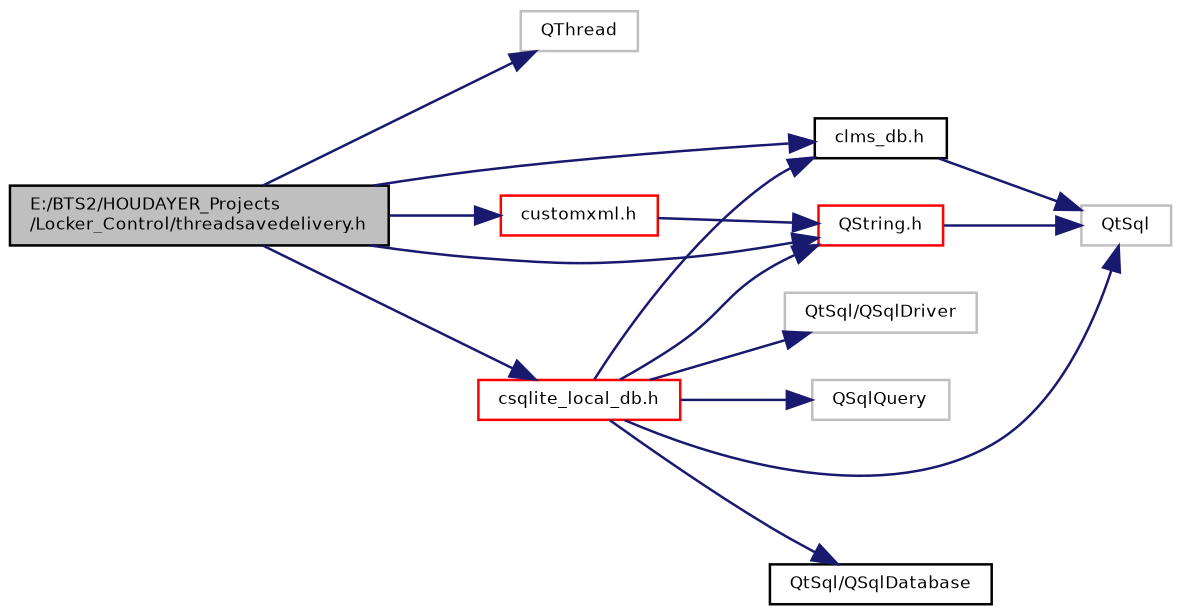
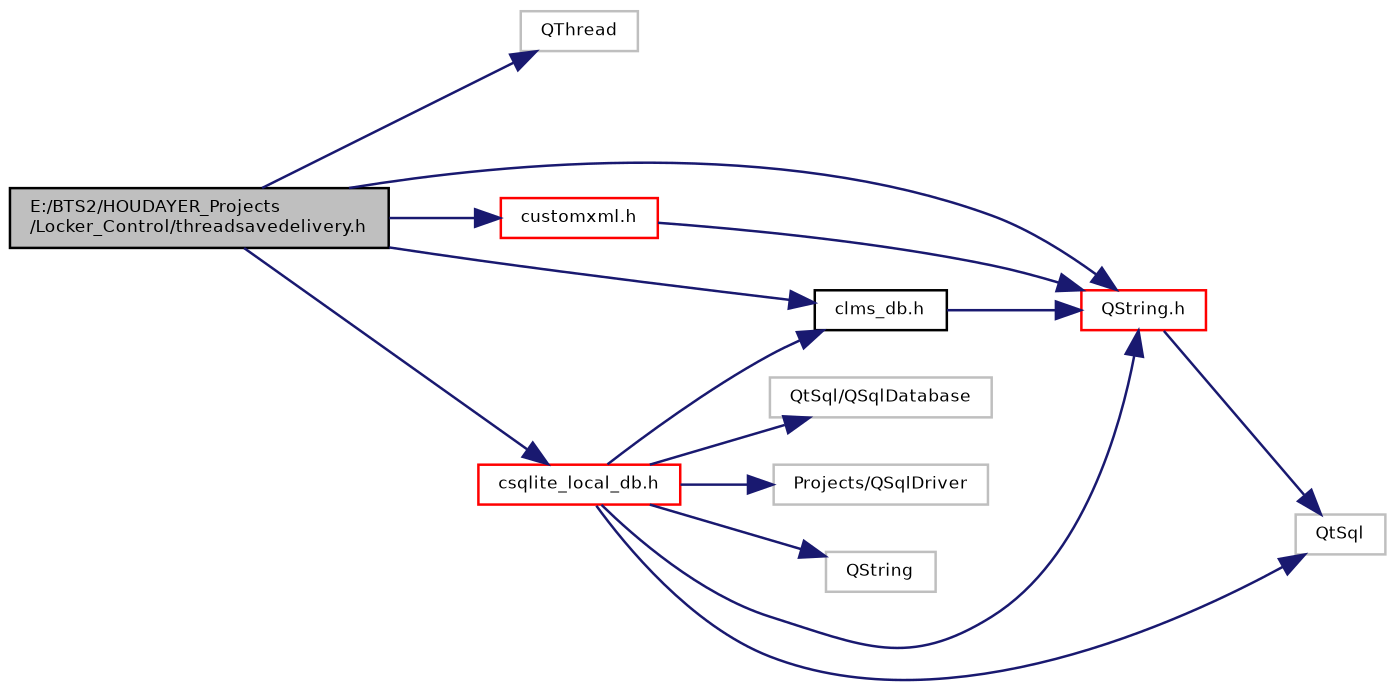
edge "clms_db.h" -> "QtSql": now "clms_db.h" -> "QString.h"
node "QtSql/QSqlDriver": label "QtSql/QSqlDriver" -> "Projects/QSqlDriver"
node "QSqlQuery": label "QSqlQuery" -> "QString"
node "QtSql/QSqlDatabase": color black -> grey75
